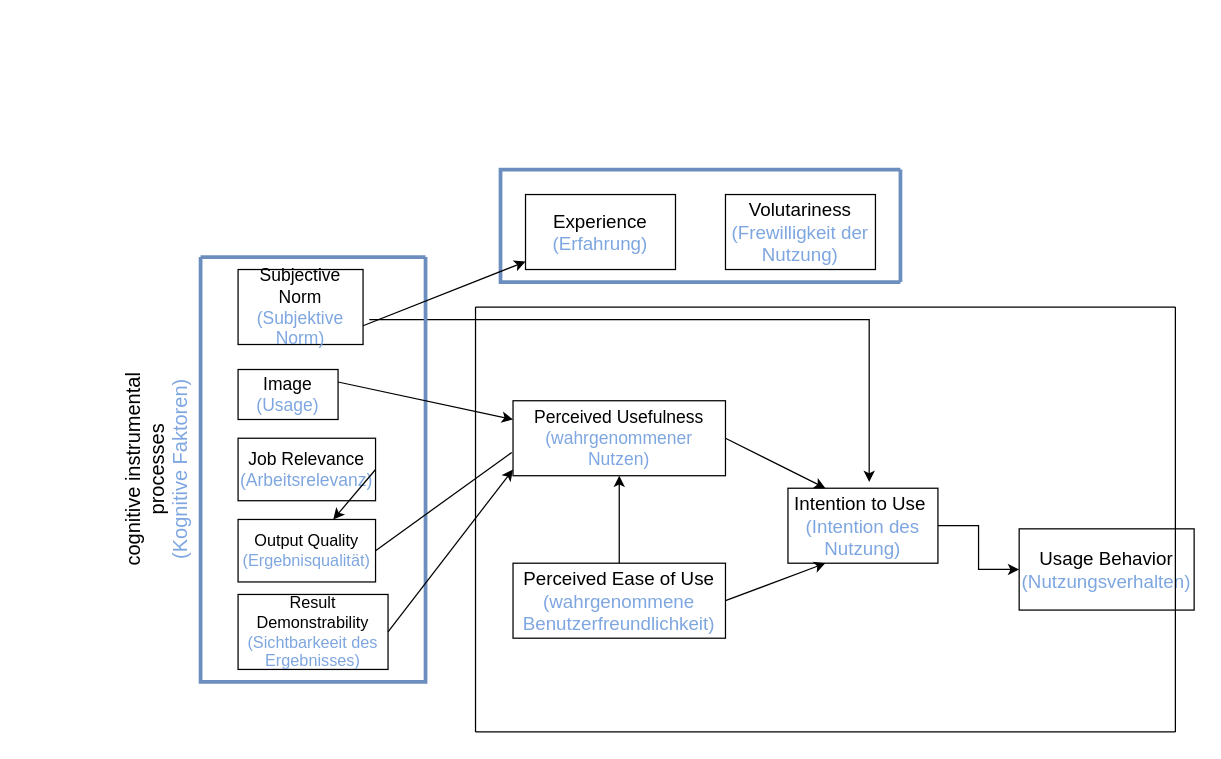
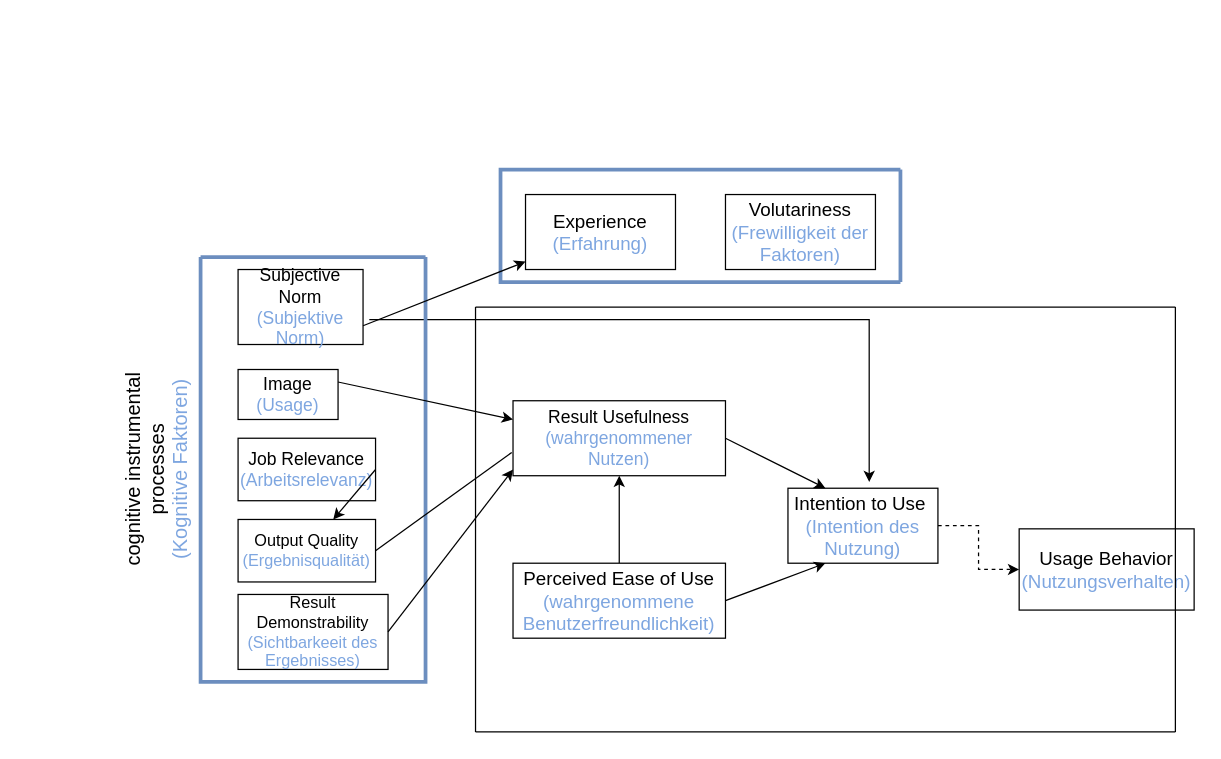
node "Volutariness (Frewilligkeit der Nutzung)": label "Volutariness (Frewilligkeit der Nutzung)" -> "Volutariness (Frewilligkeit der Faktoren)"
node "Perceived Usefulness (wahrgenommener Nutzen)": label "Perceived Usefulness (wahrgenommener Nutzen)" -> "Result Usefulness (wahrgenommener Nutzen)"
edge "Intention to Use (Intention des Nutzung)" -> "Usage Behavior (Nutzungsverhalten)": style solid -> dashed
